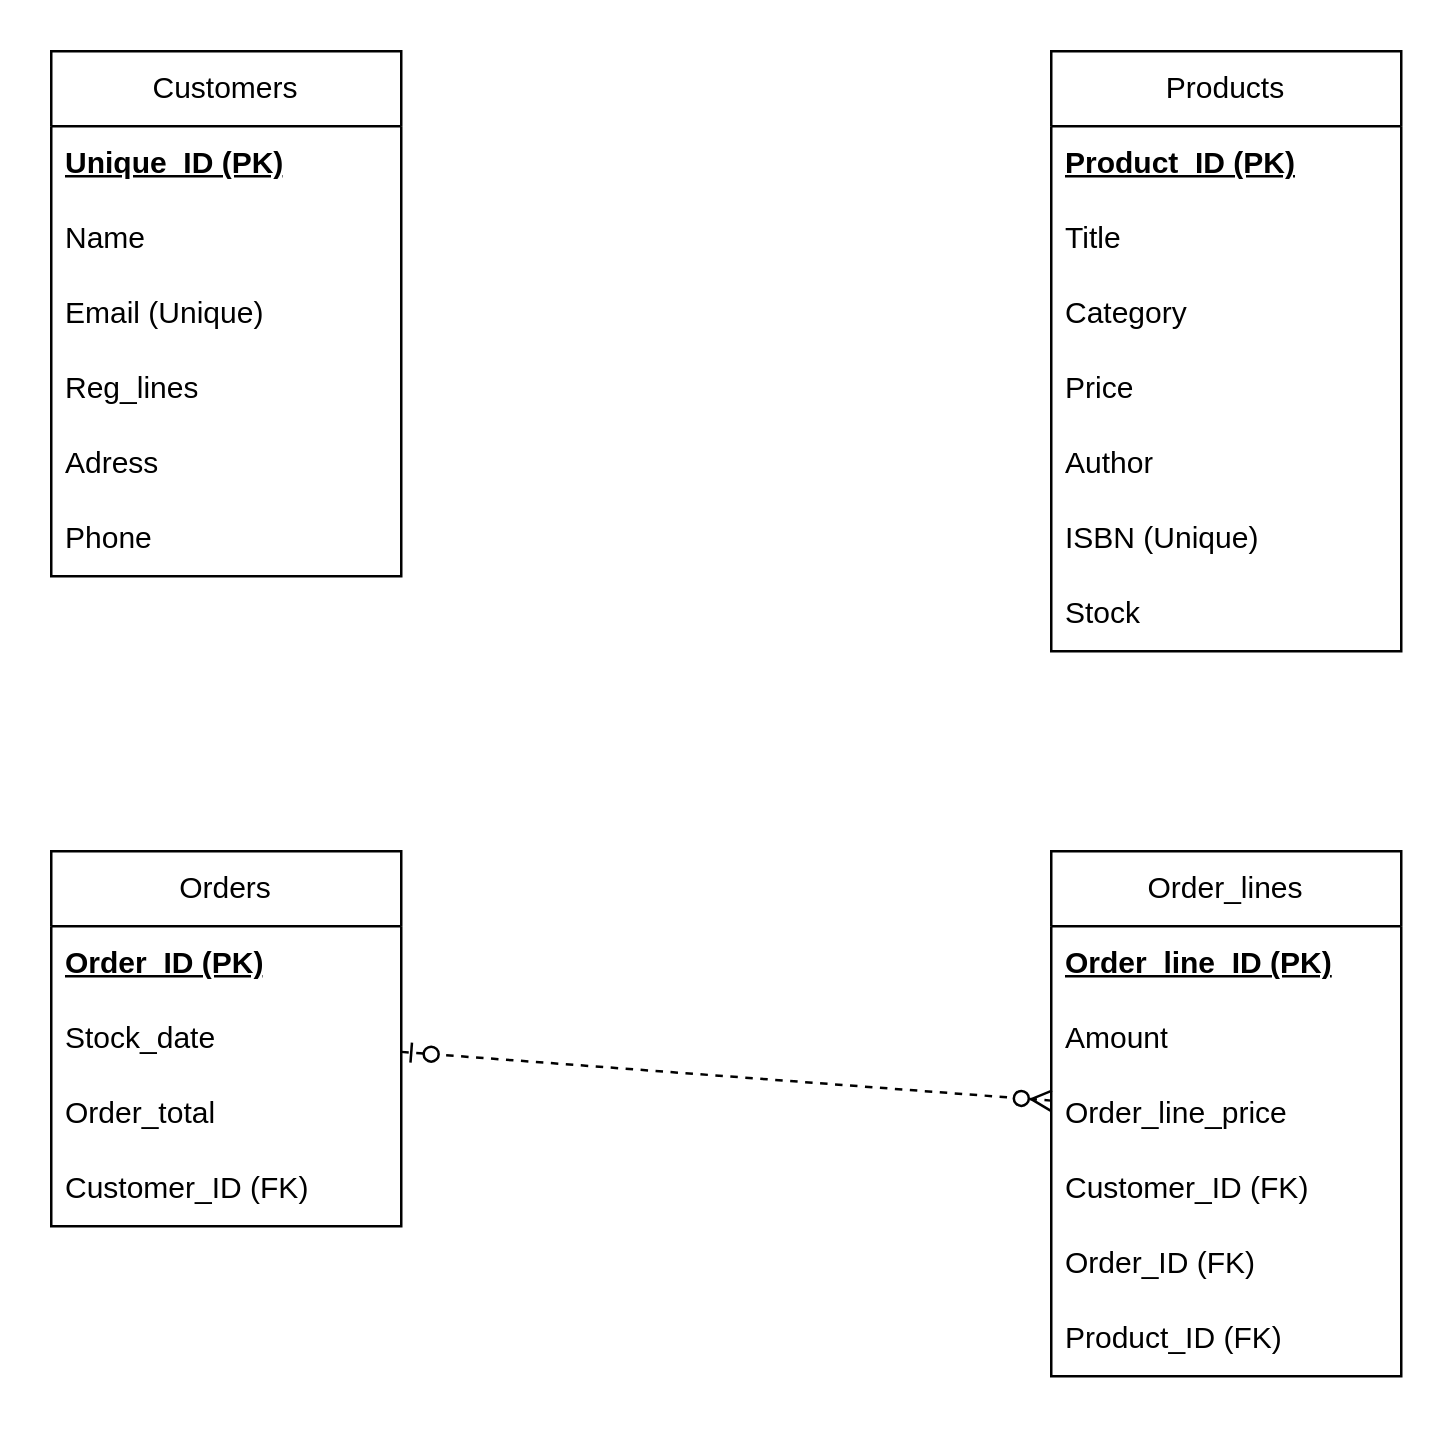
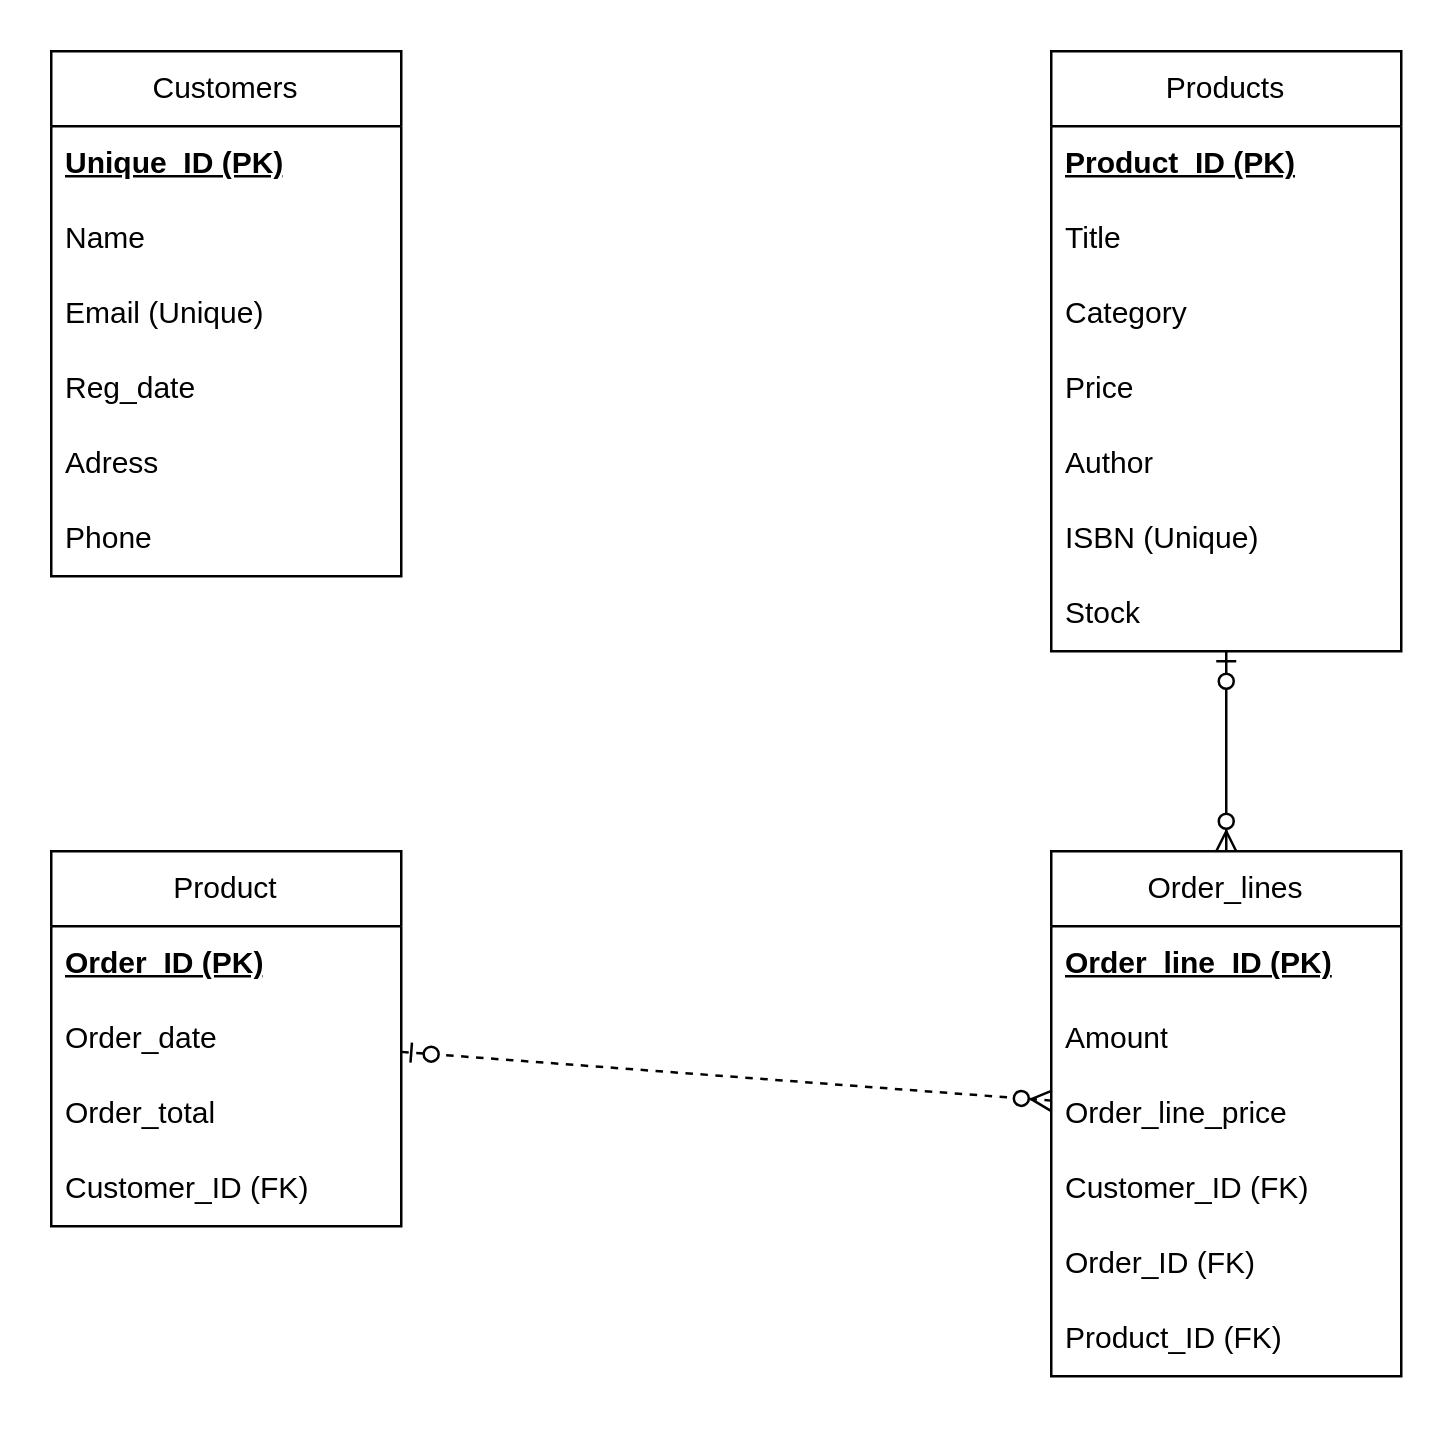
node "Reg_lines": label "Reg_lines" -> "Reg_date"
edge "Products" -- "Order_lines": added
node "Orders": label "Orders" -> "Product"
node "Stock_date": label "Stock_date" -> "Order_date"
